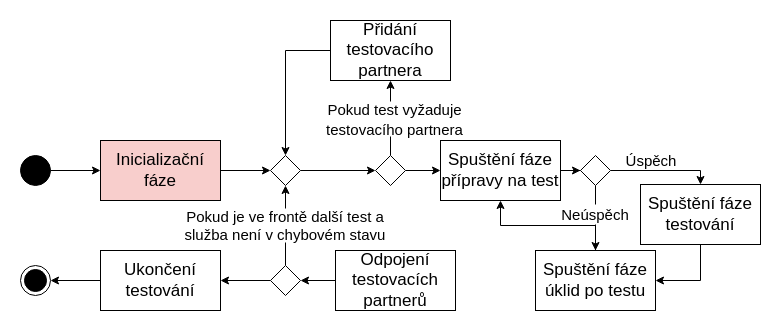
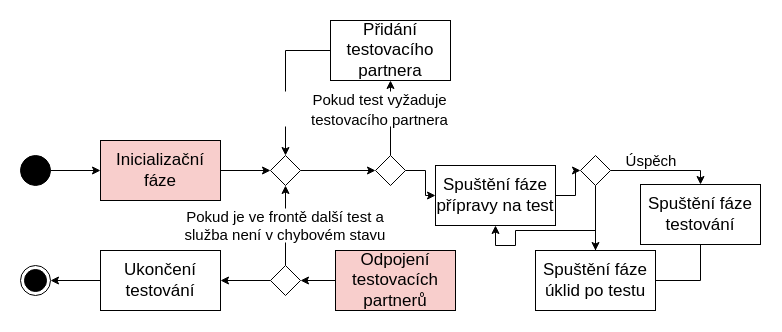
node "Pokud test vyžaduje testovacího partnera": moved (395, 119) -> (380, 109)
node "Spuštění fáze přípravy na test": moved (501, 171) -> (496, 196)
node "Neúspěch": removed
node "Odpojení testovacích partnerů": fillcolor #ffffff -> #f8cecc
edge "Spuštění fáze testování" -> "Spuštění fáze úklid po testu": arrowhead classic -> none
